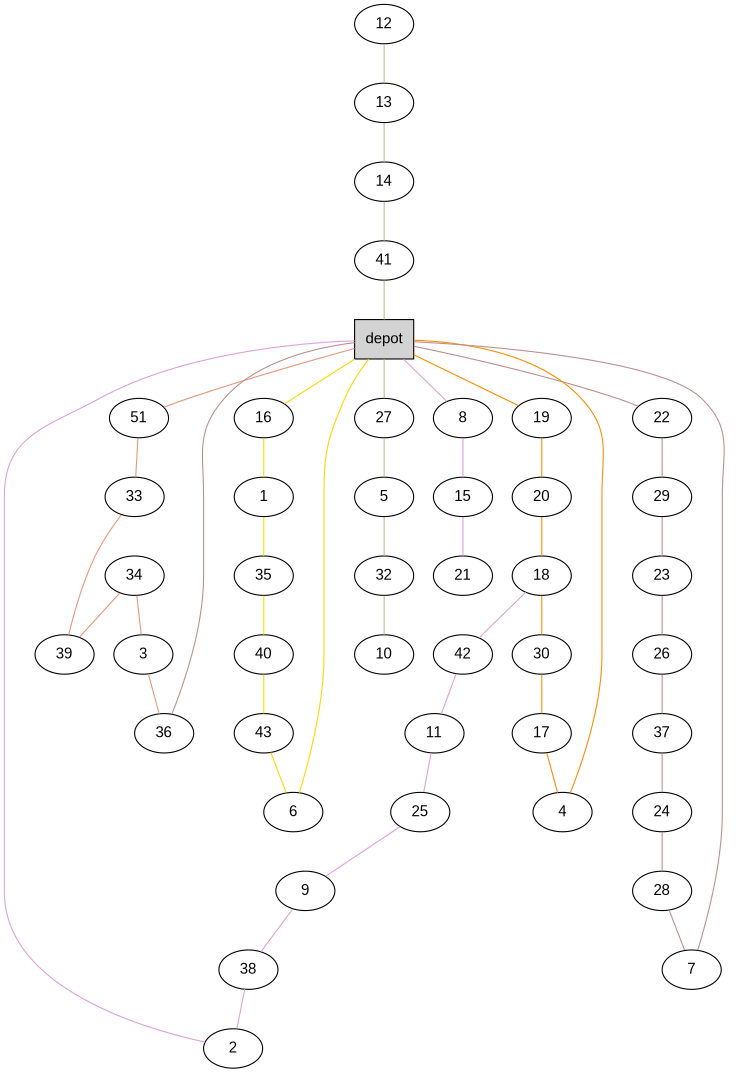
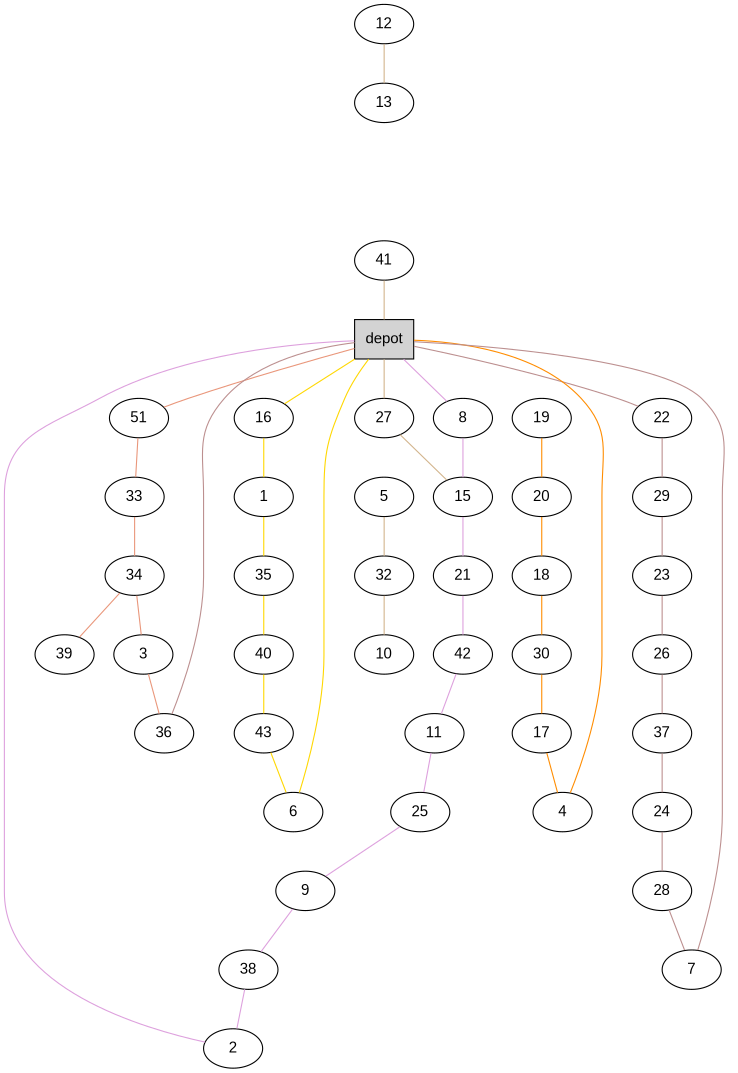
node "14": removed
edge "depot" -- "19": removed
edge "27" -- "5": now "27" -- "15"
edge "33" -- "39": now "33" -- "34"
edge "18" -- "42": now "21" -- "42"
